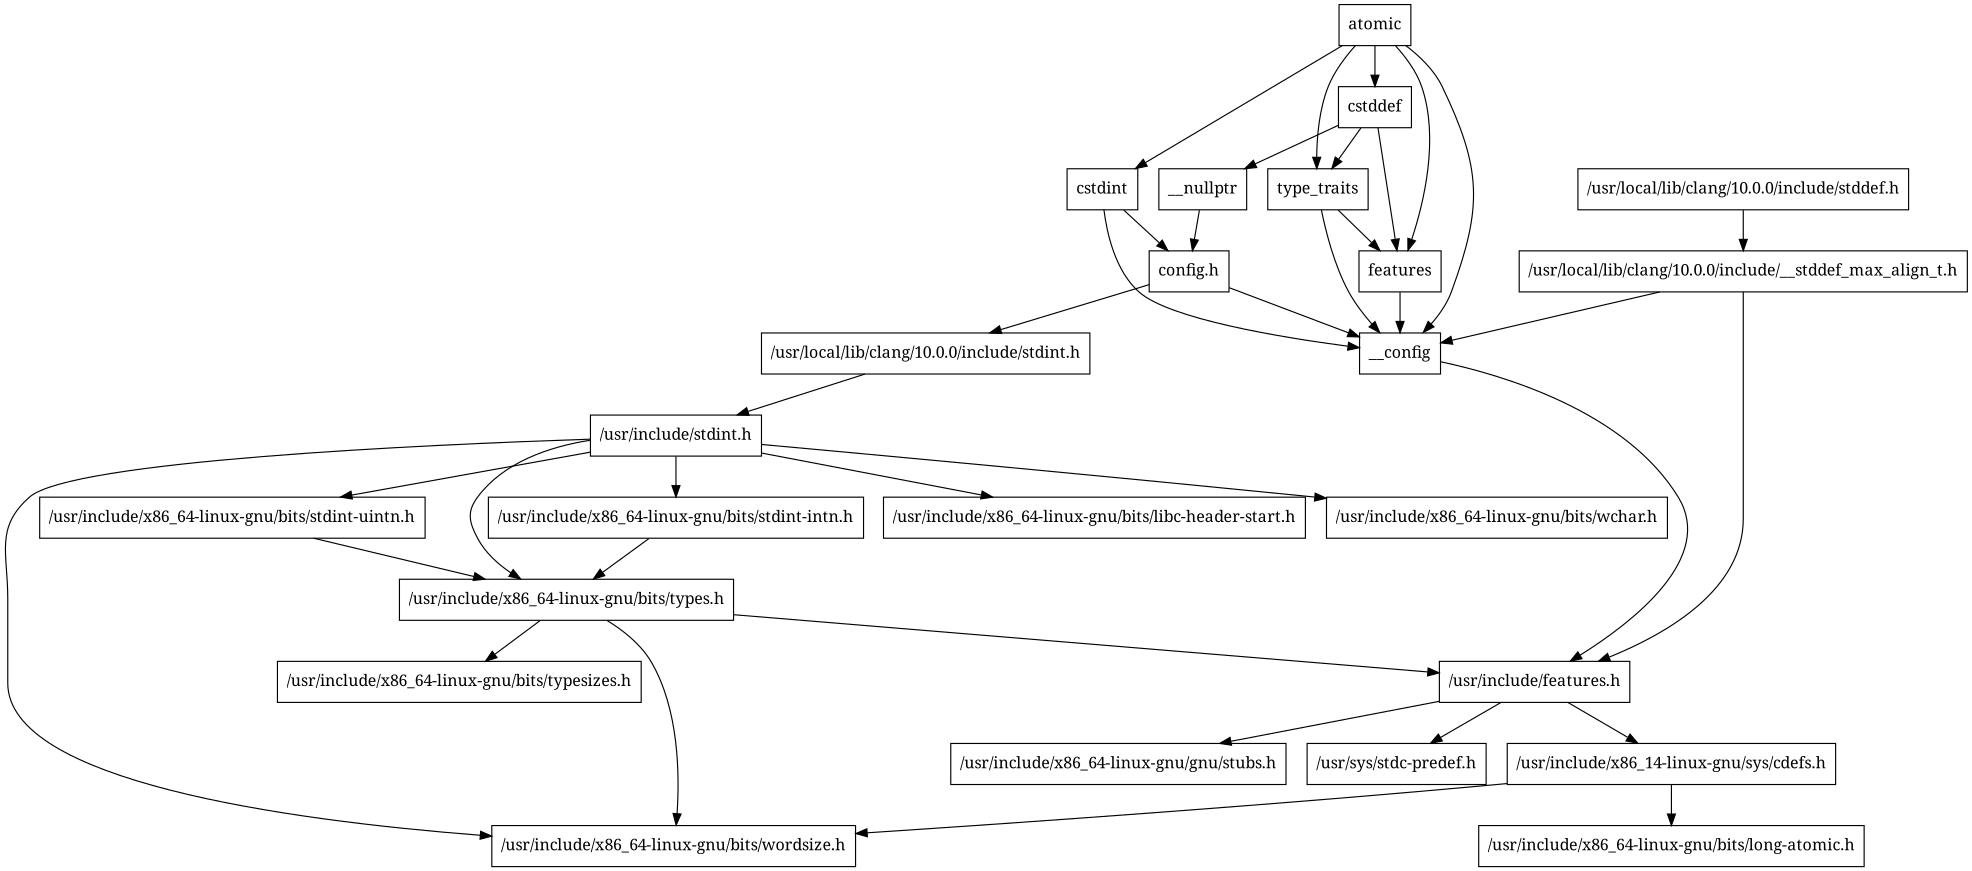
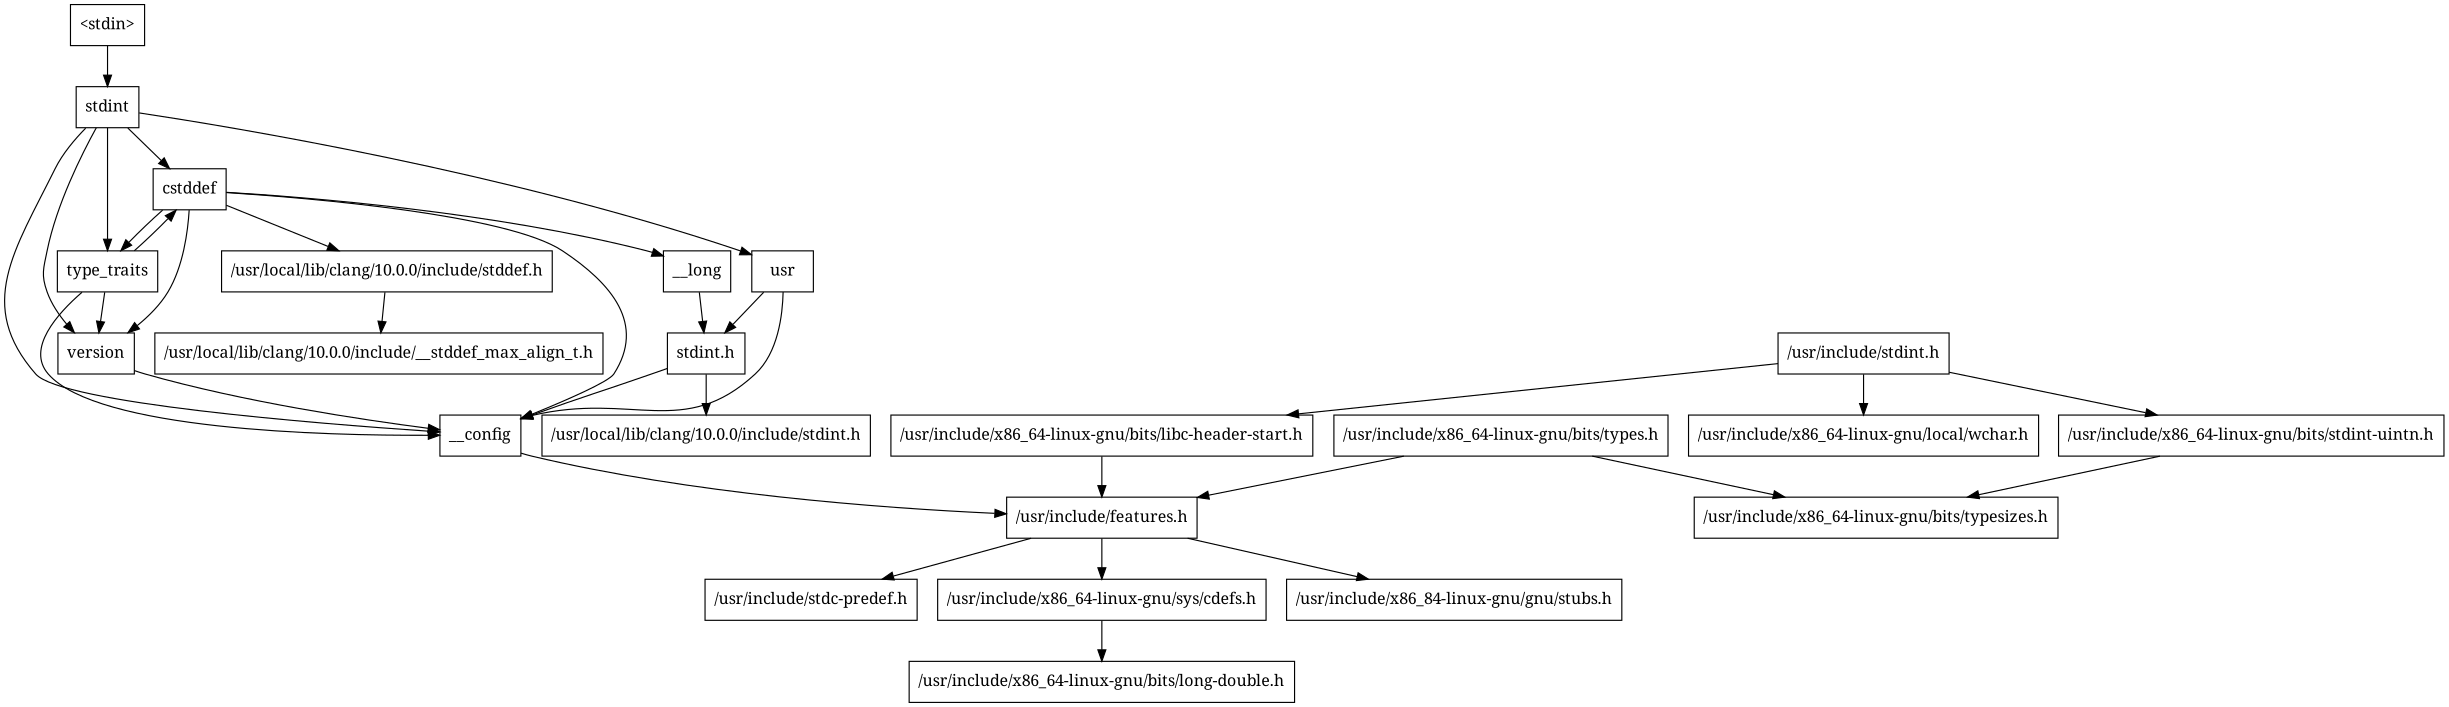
node "<stdin>": added
node "atomic": label "atomic" -> "stdint"
node "cstdint": label "cstdint" -> "usr"
node "__nullptr": label "__nullptr" -> "__long"
edge "cstddef" -> "/usr/local/lib/clang/10.0.0/include/stddef.h": added
edge "type_traits" -> "cstddef": added
node "config.h": label "config.h" -> "stdint.h"
node "features": label "features" -> "version"
edge "/usr/local/lib/clang/10.0.0/include/__stddef_max_align_t.h" -> "__config": now "cstddef" -> "__config"
edge "/usr/local/lib/clang/10.0.0/include/stdint.h" -> "/usr/include/stdint.h": removed
edge "/usr/include/stdint.h" -> "/usr/include/x86_64-linux-gnu/bits/types.h": removed
edge "/usr/local/lib/clang/10.0.0/include/__stddef_max_align_t.h" -> "/usr/include/features.h": now "/usr/include/x86_64-linux-gnu/bits/libc-header-start.h" -> "/usr/include/features.h"
node "/usr/include/x86_64-linux-gnu/bits/stdint-intn.h": removed
node "/usr/include/x86_64-linux-gnu/bits/wchar.h": label "/usr/include/x86_64-linux-gnu/bits/wchar.h" -> "/usr/include/x86_64-linux-gnu/local/wchar.h"
edge "/usr/include/x86_64-linux-gnu/bits/stdint-uintn.h" -> "/usr/include/x86_64-linux-gnu/bits/types.h": now "/usr/include/x86_64-linux-gnu/bits/stdint-uintn.h" -> "/usr/include/x86_64-linux-gnu/bits/typesizes.h"
node "/usr/include/x86_64-linux-gnu/gnu/stubs.h": label "/usr/include/x86_64-linux-gnu/gnu/stubs.h" -> "/usr/include/x86_84-linux-gnu/gnu/stubs.h"
node "/usr/sys/stdc-predef.h": label "/usr/sys/stdc-predef.h" -> "/usr/include/stdc-predef.h"
node "/usr/include/x86_14-linux-gnu/sys/cdefs.h": label "/usr/include/x86_14-linux-gnu/sys/cdefs.h" -> "/usr/include/x86_64-linux-gnu/sys/cdefs.h"
node "/usr/include/x86_64-linux-gnu/bits/wordsize.h": removed
node "/usr/include/x86_64-linux-gnu/bits/long-atomic.h": label "/usr/include/x86_64-linux-gnu/bits/long-atomic.h" -> "/usr/include/x86_64-linux-gnu/bits/long-double.h"
